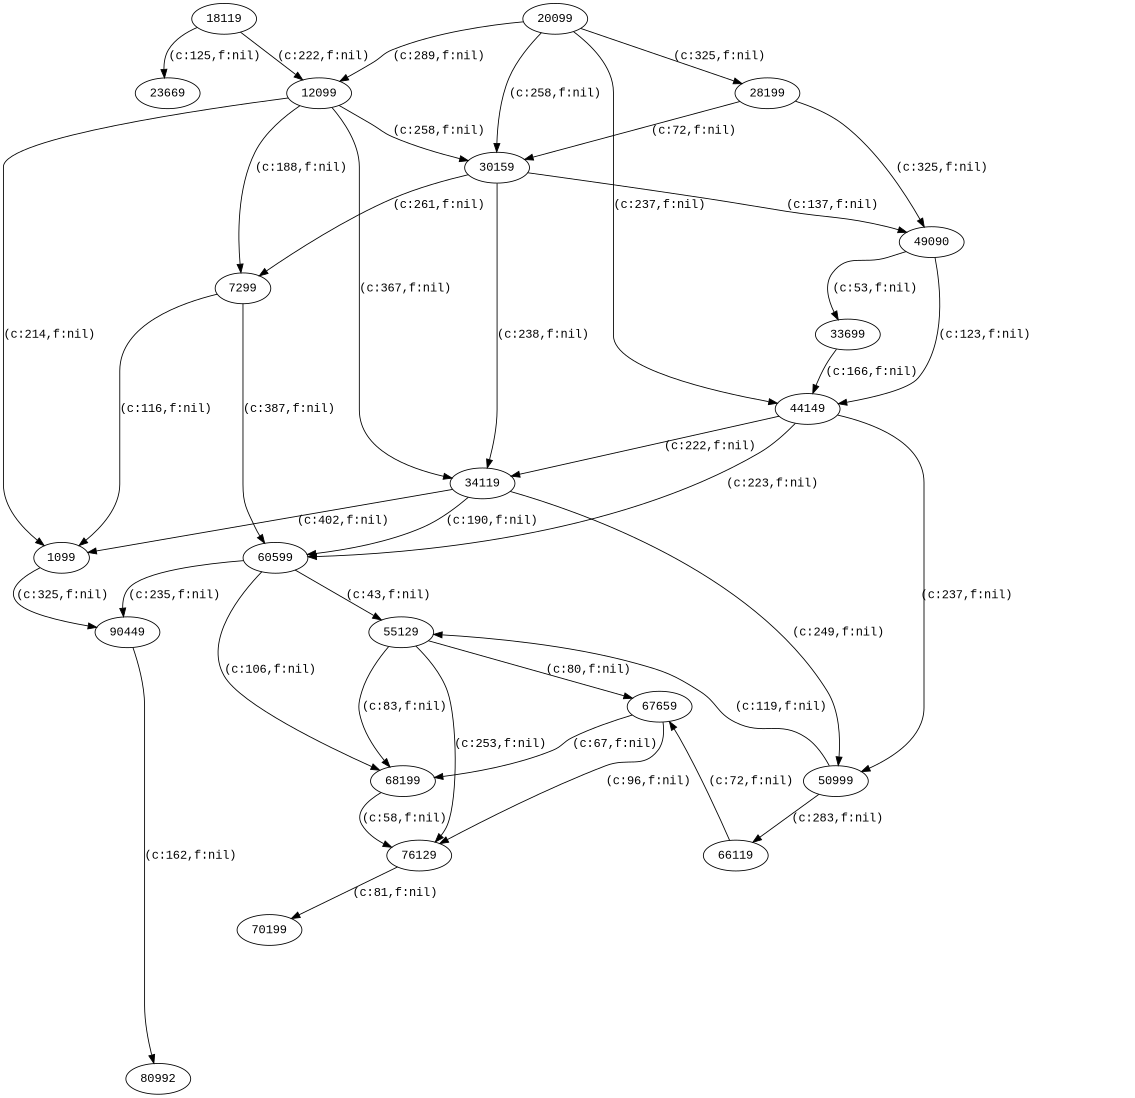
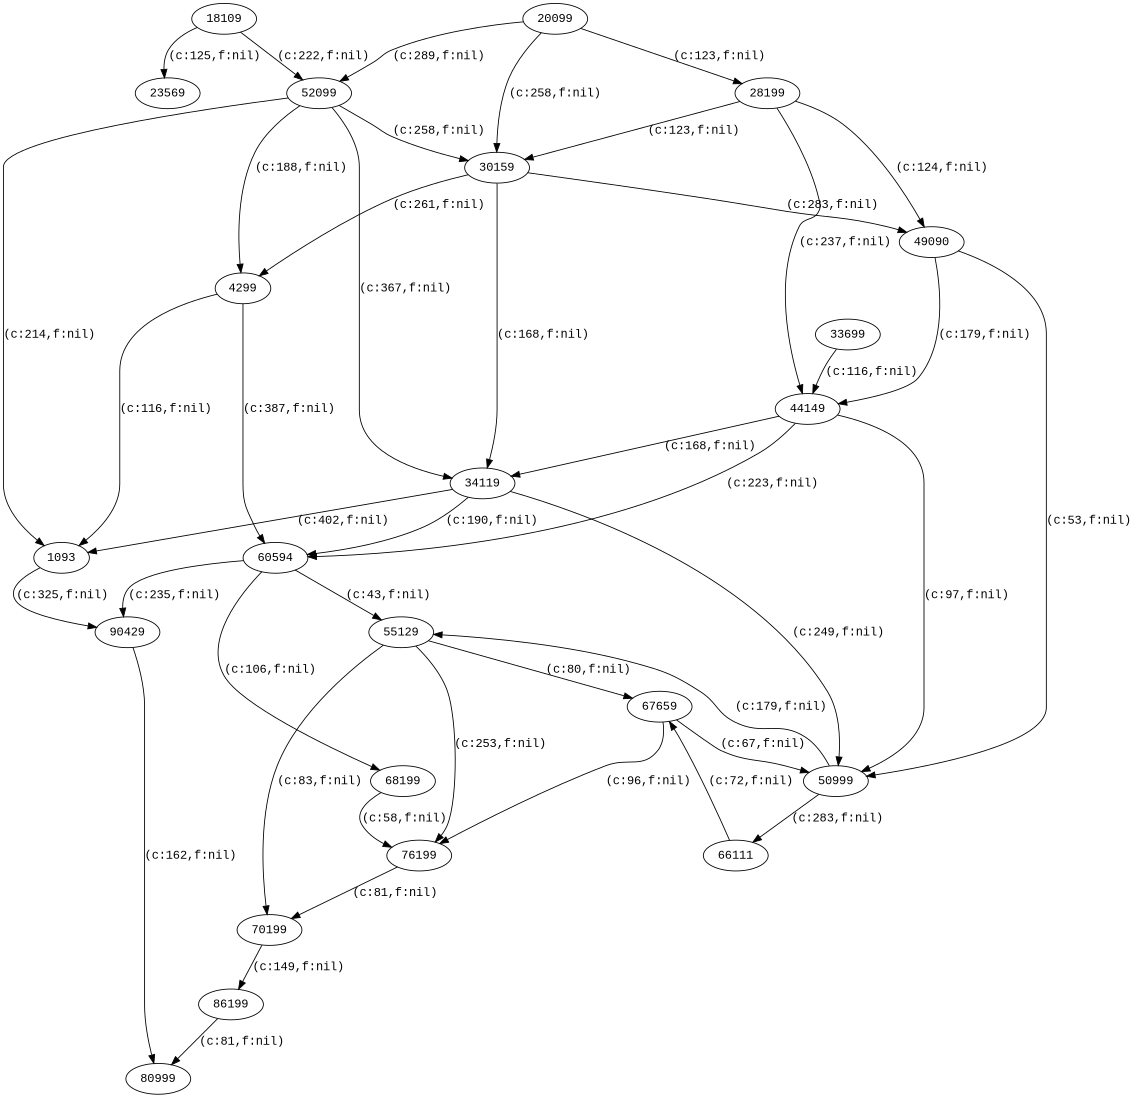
node "18119": label "18119" -> "18109"
edge "20099" -> "28199": label "(c:325,f:nil)" -> "(c:123,f:nil)"
node "23669": label "23669" -> "23569"
node "12099": label "12099" -> "52099"
edge "28199" -> "30159": label "(c:72,f:nil)" -> "(c:123,f:nil)"
edge "28199" -> "49090": label "(c:325,f:nil)" -> "(c:124,f:nil)"
edge "30159" -> "49090": label "(c:137,f:nil)" -> "(c:283,f:nil)"
edge "49090" -> "33699": now "49090" -> "50999"
edge "20099" -> "44149": now "28199" -> "44149"
node "7299": label "7299" -> "4299"
edge "30159" -> "34119": label "(c:238,f:nil)" -> "(c:168,f:nil)"
edge "49090" -> "44149": label "(c:123,f:nil)" -> "(c:179,f:nil)"
edge "33699" -> "44149": label "(c:166,f:nil)" -> "(c:116,f:nil)"
edge "44149" -> "34119": label "(c:222,f:nil)" -> "(c:168,f:nil)"
node "1099": label "1099" -> "1093"
node "60599": label "60599" -> "60594"
edge "44149" -> "50999": label "(c:237,f:nil)" -> "(c:97,f:nil)"
node "90449": label "90449" -> "90429"
edge "55129" -> "68199": now "55129" -> "70199"
edge "50999" -> "55129": label "(c:119,f:nil)" -> "(c:179,f:nil)"
edge "67659" -> "68199": now "67659" -> "50999"
node "76129": label "76129" -> "76199"
node "66119": label "66119" -> "66111"
node "86199": added
node "80992": label "80992" -> "80999"
